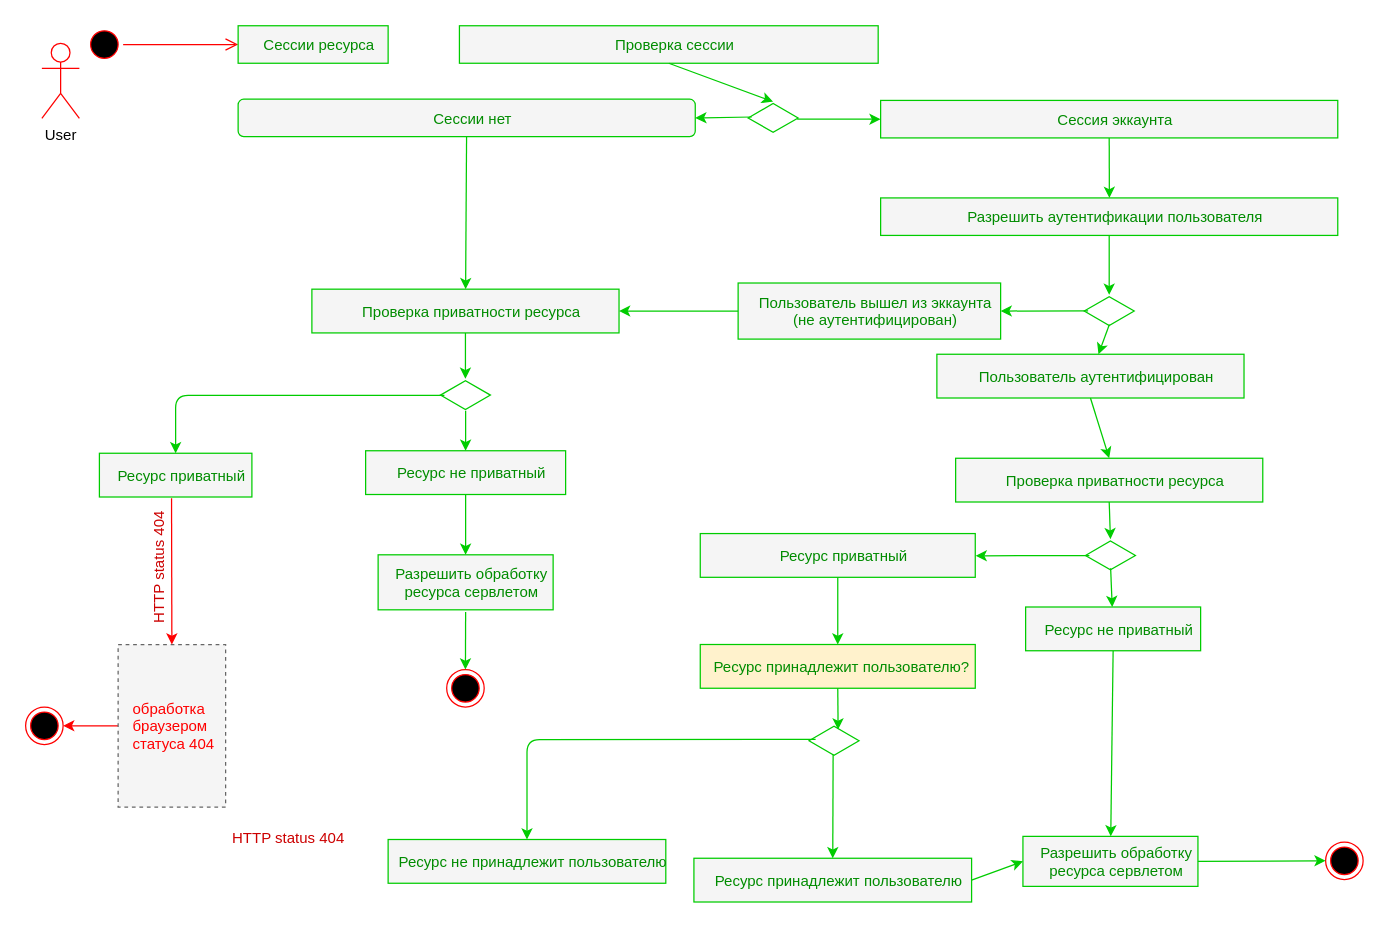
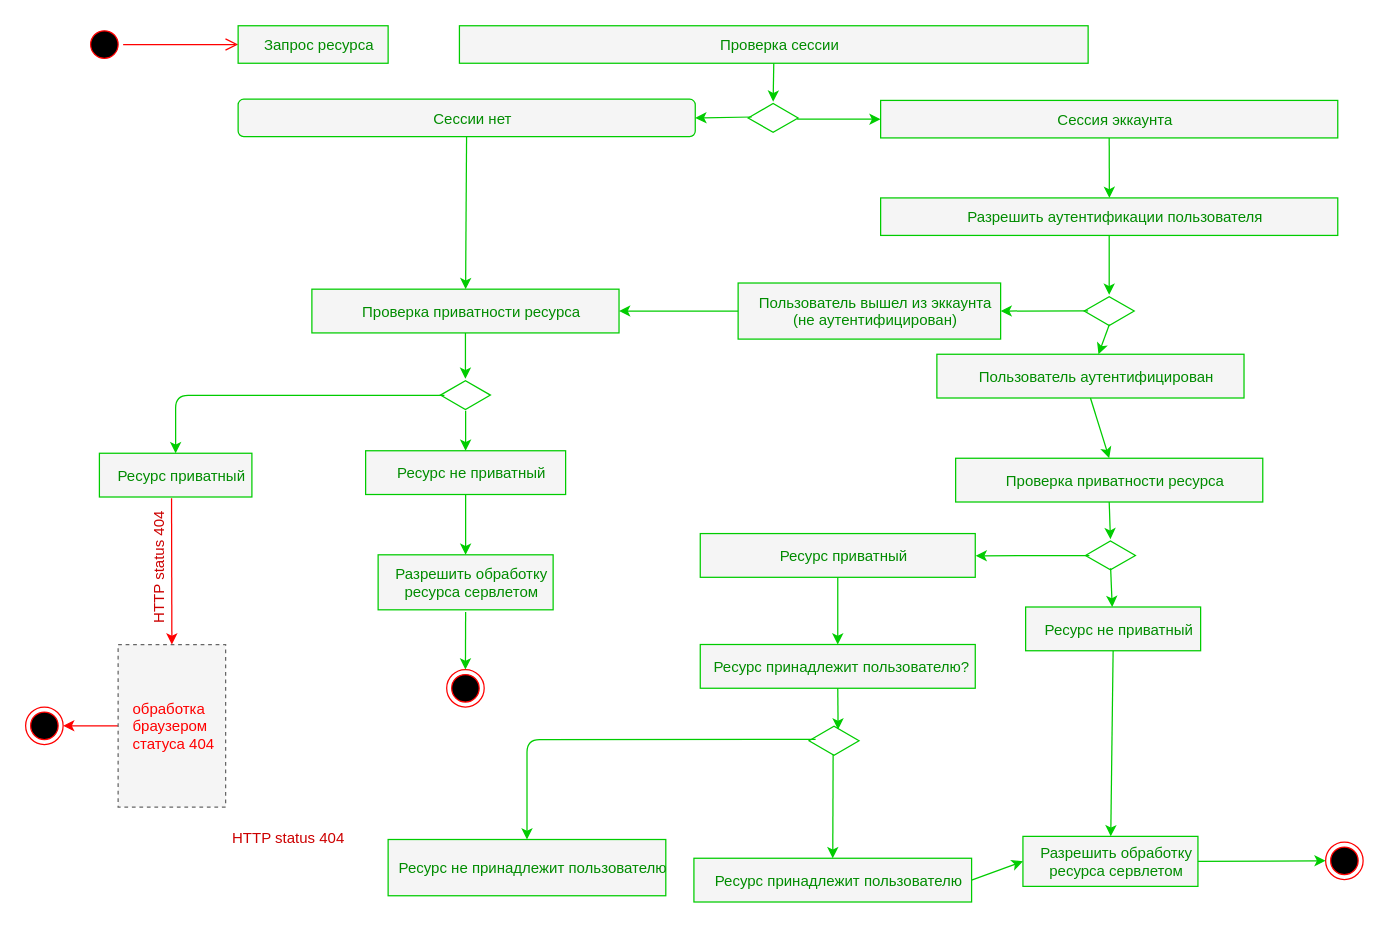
node "Проверка сессии": size 419x38 -> 629x38
node "Сессии ресурса": label "Сессии ресурса" -> "Запрос ресурса"
node "User": removed
node "Ресурс принадлежит пользователю?": fillcolor #fff2cc -> #f5f5f5
node "Ресурс не принадлежит пользователю": size 278x44 -> 278x56
